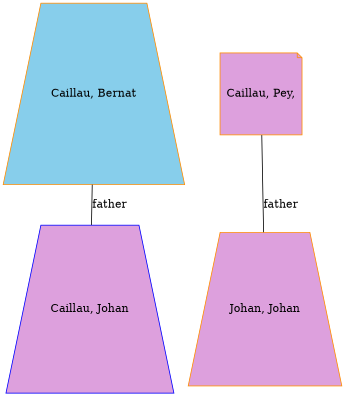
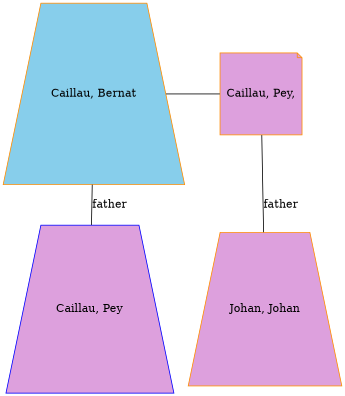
edge "Caillau, Bernat" -- "Caillau, Pey,": added
node "Caillau, Johan": label "Caillau, Johan" -> "Caillau, Pey"
